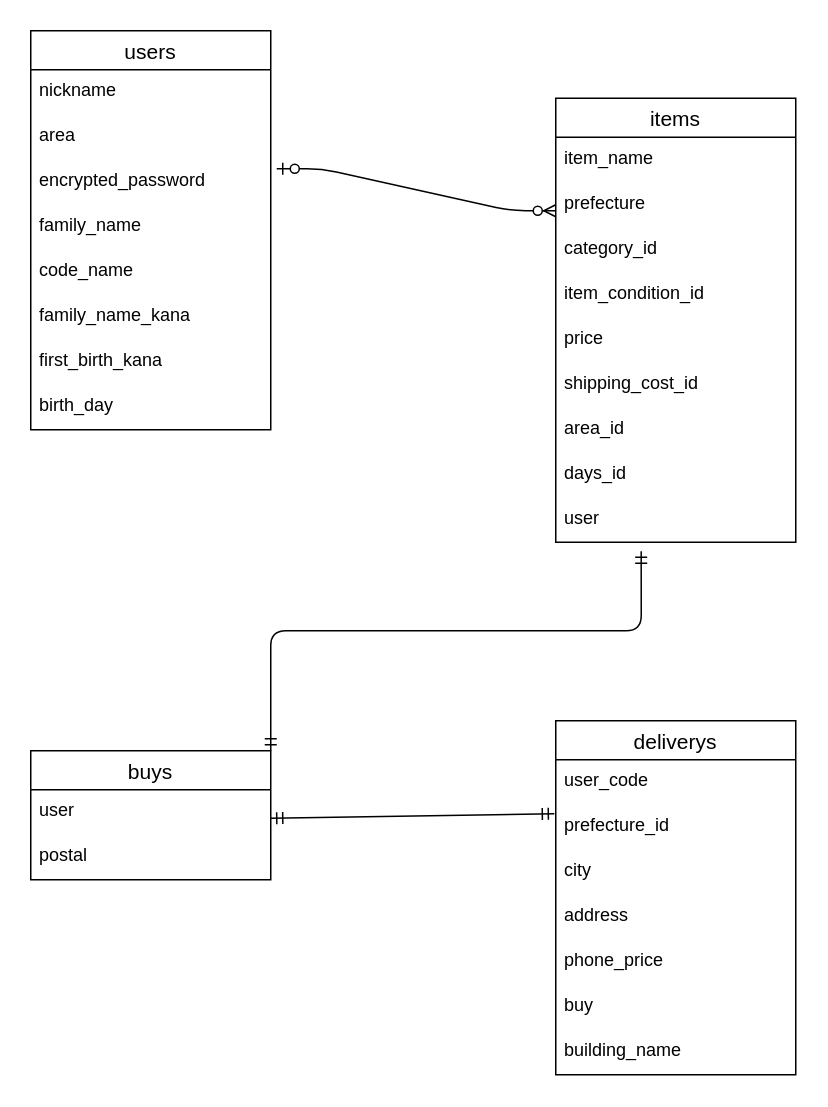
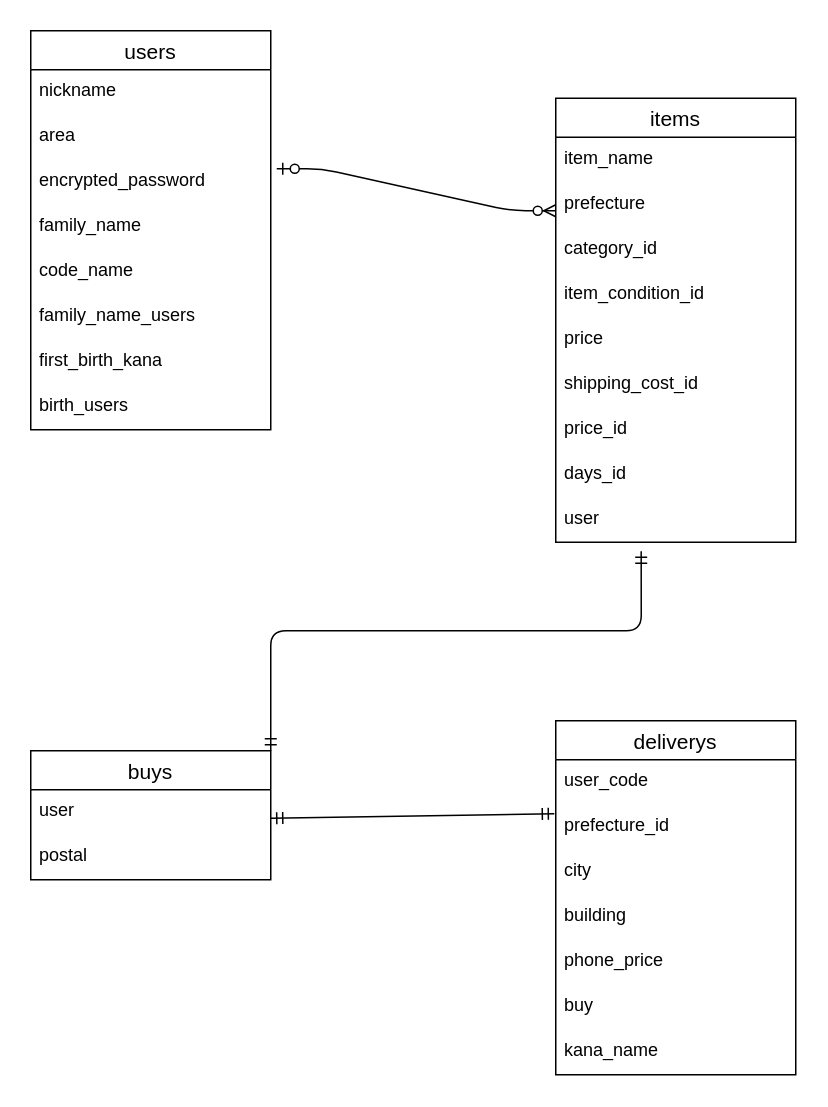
node "family_name_kana": label "family_name_kana" -> "family_name_users"
node "birth_day": label "birth_day" -> "birth_users"
node "area_id": label "area_id" -> "price_id"
node "address": label "address" -> "building"
node "building_name": label "building_name" -> "kana_name"
